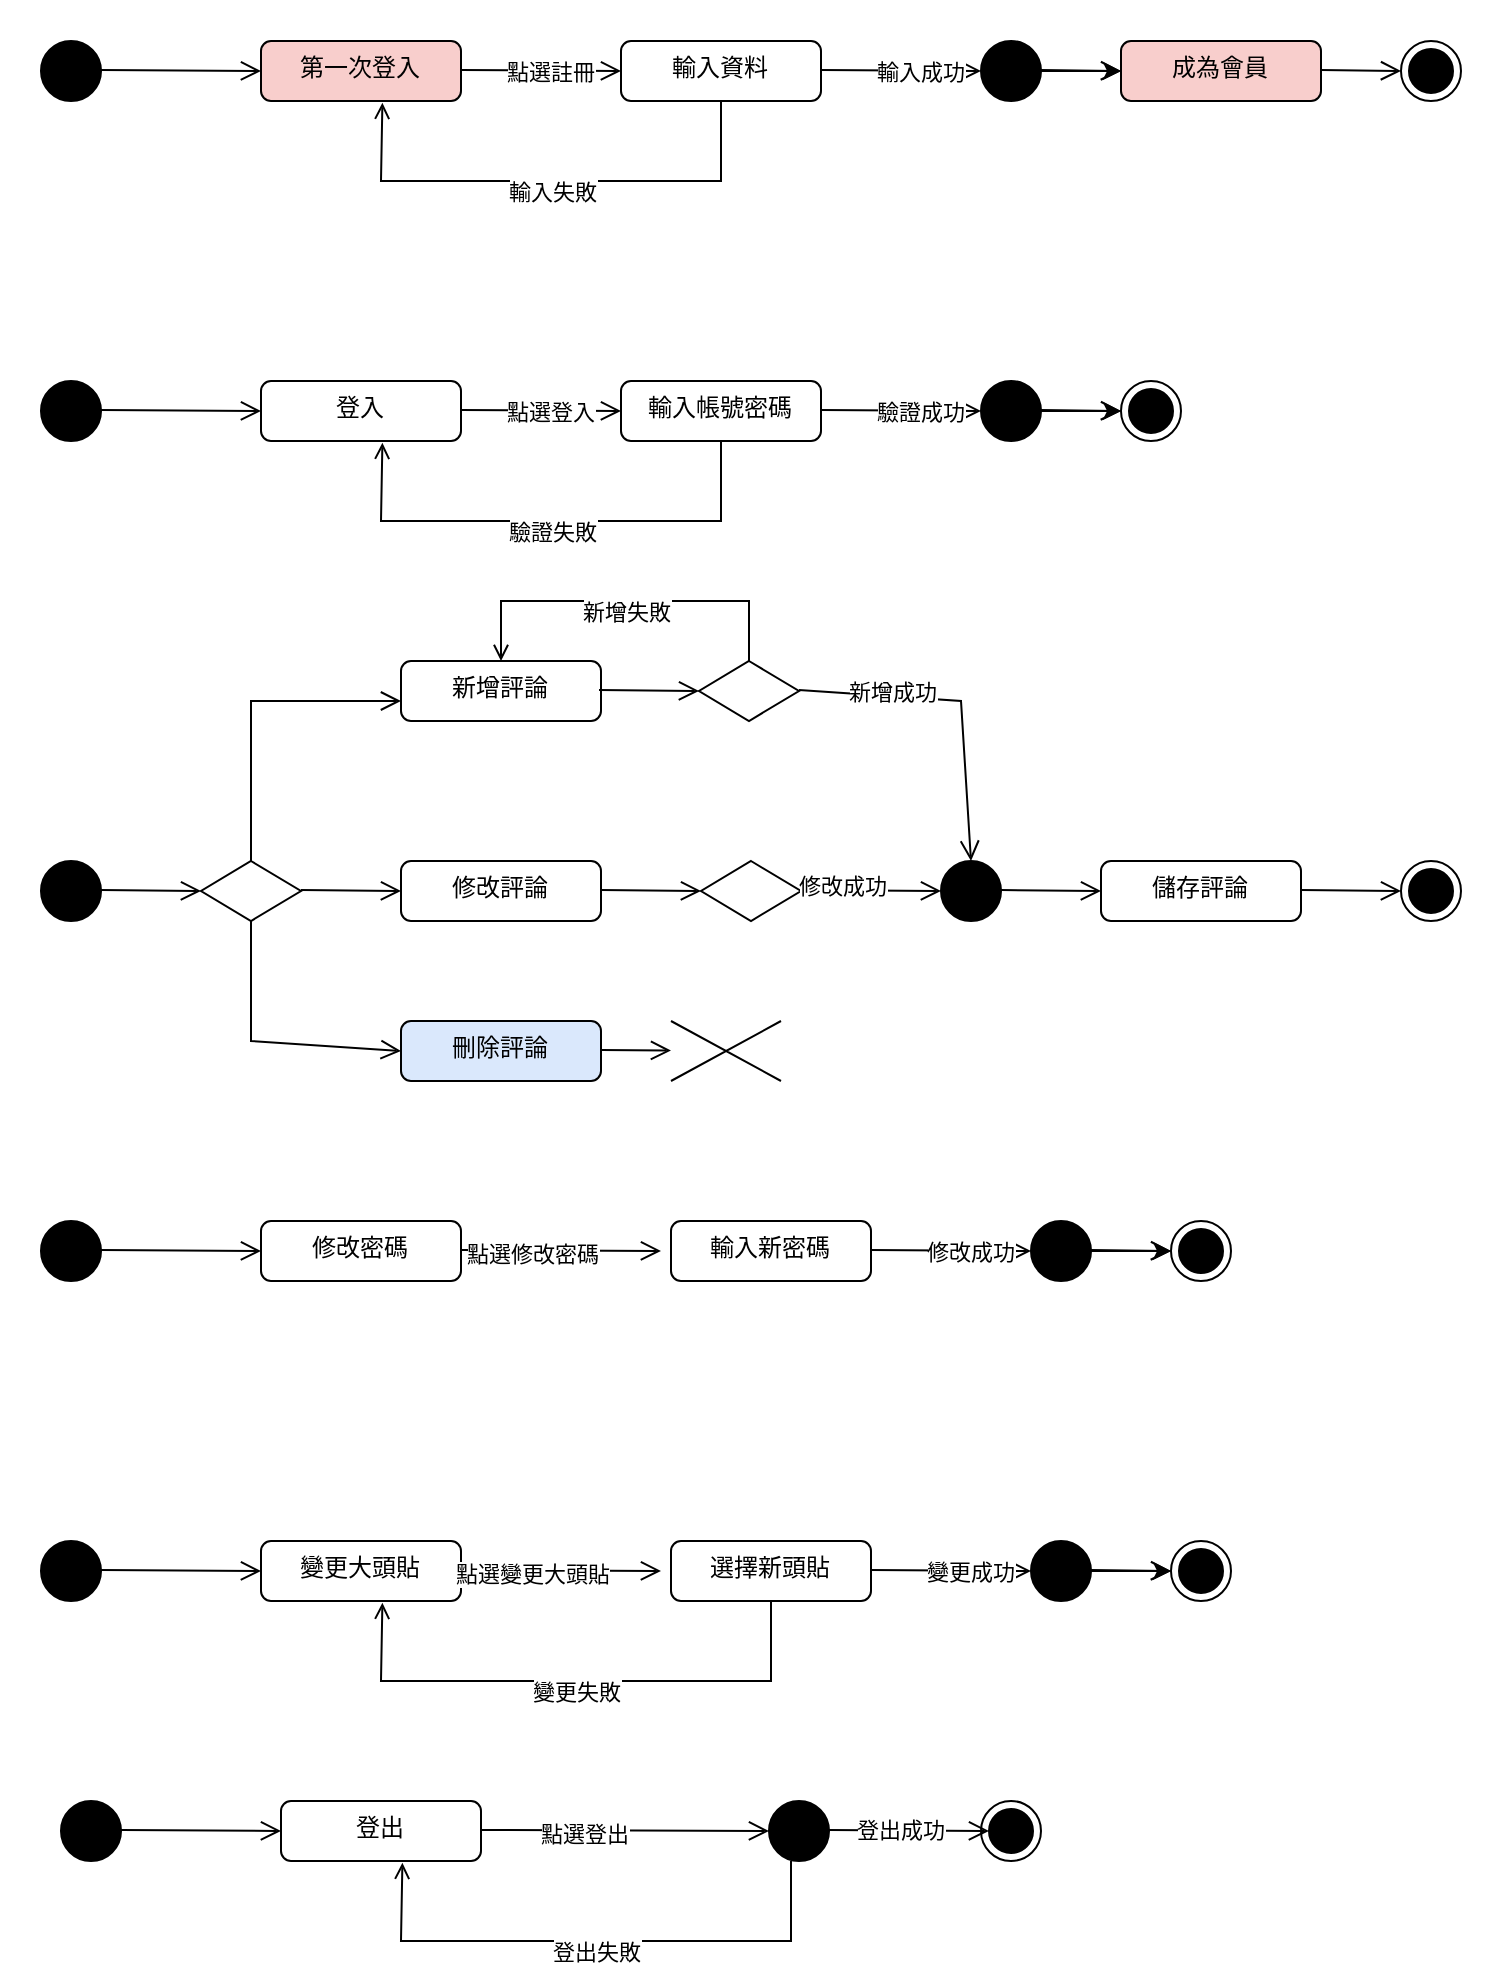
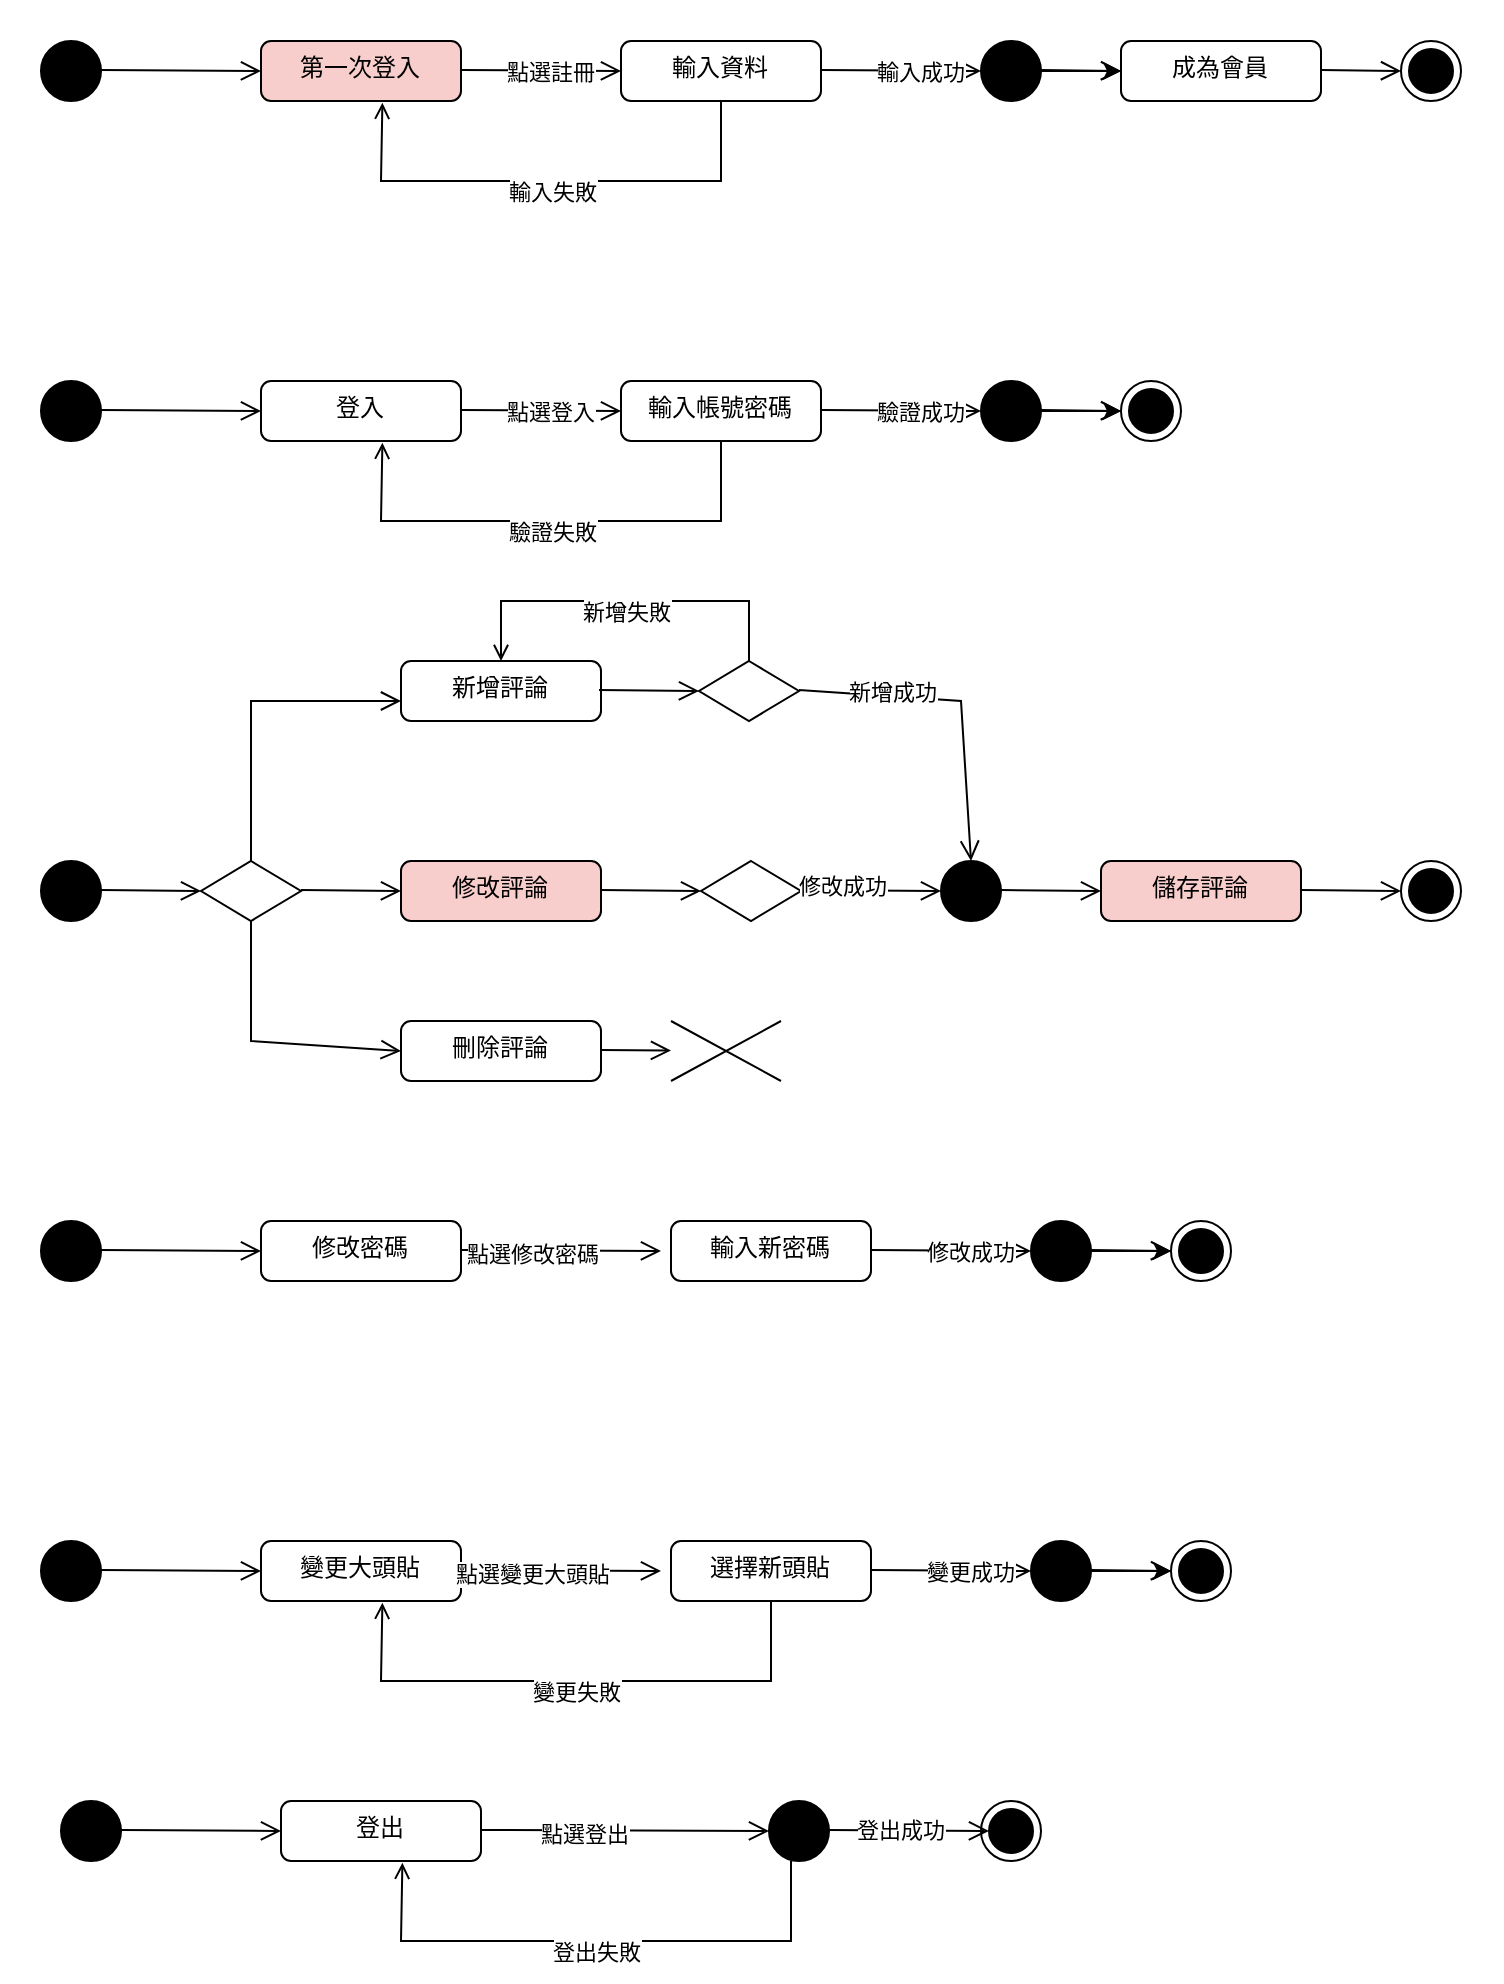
node "成為會員": fillcolor #f8cecc -> #ffffff
node "修改評論": fillcolor #ffffff -> #f8cecc
node "儲存評論": fillcolor #ffffff -> #f8cecc
node "刪除評論": fillcolor #dae8fc -> #ffffff
